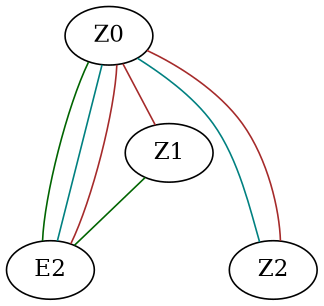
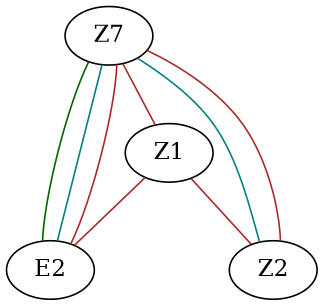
node "Z0": label "Z0" -> "Z7"
edge "Z1" -- "E2": color darkgreen -> brown
edge "Z1" -- "Z2": added
